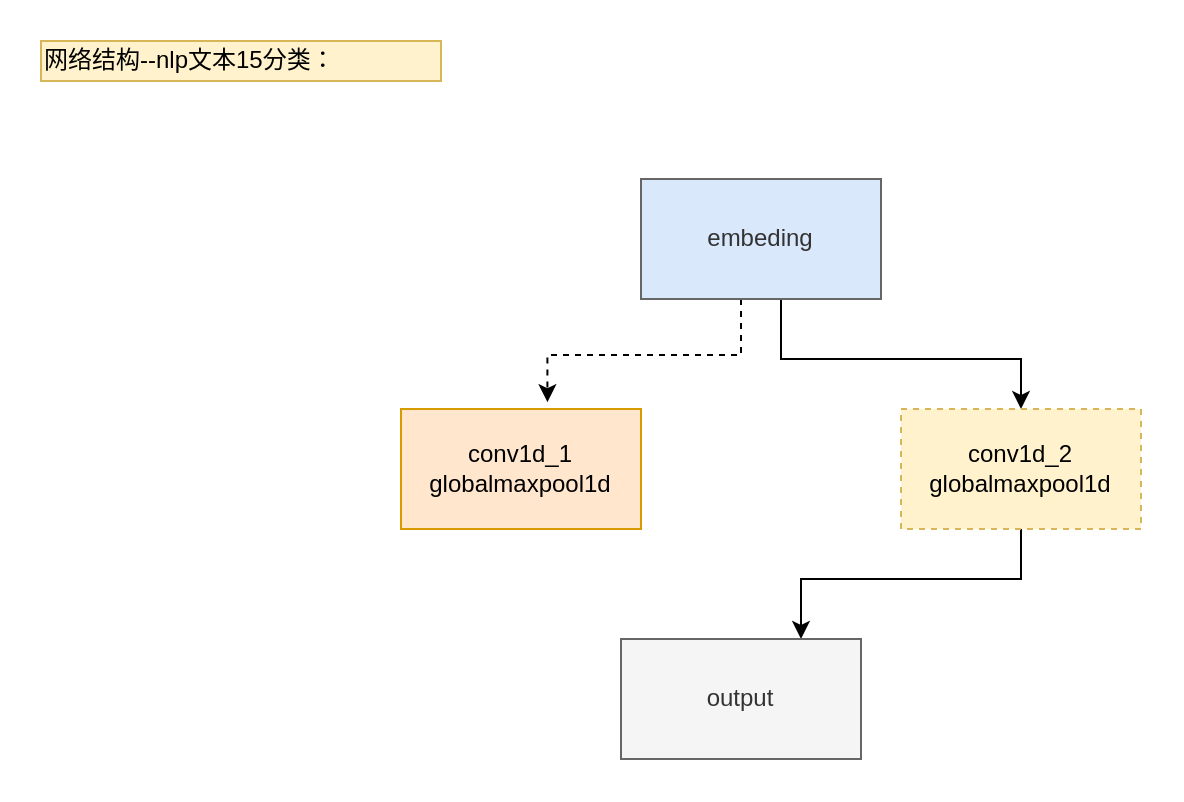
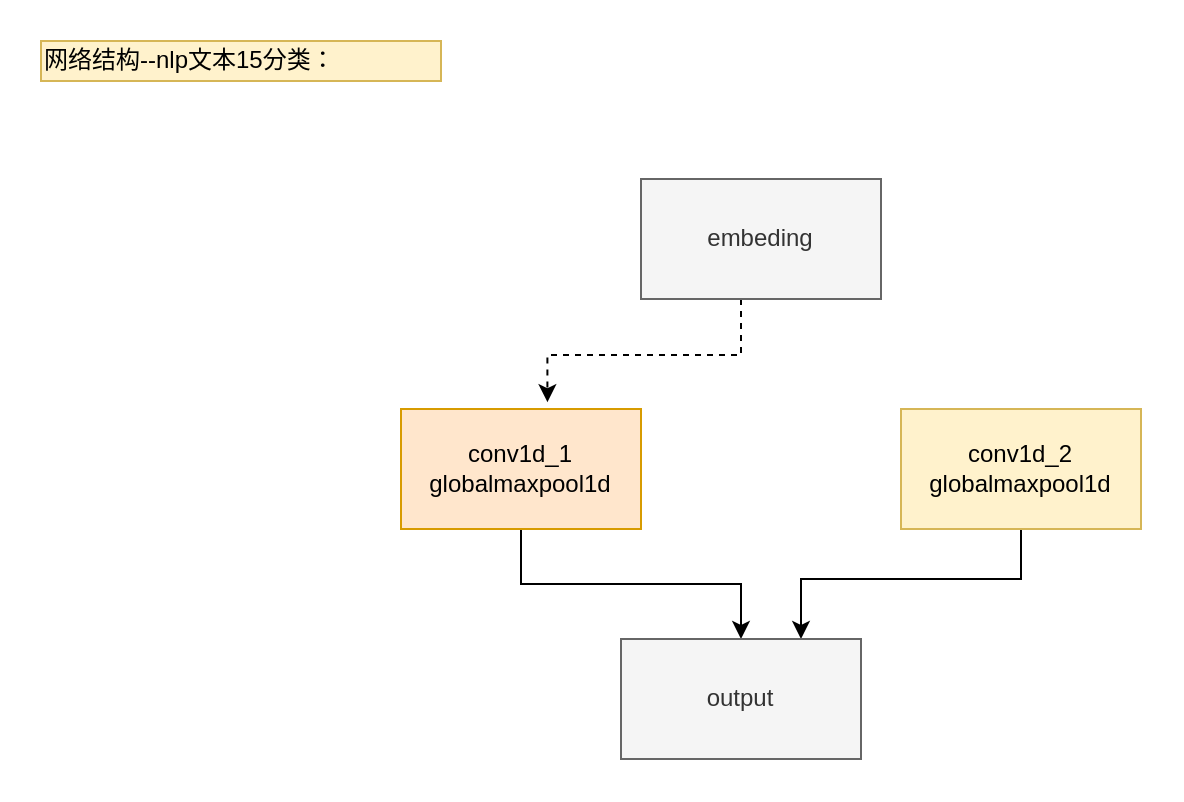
node "embeding": fillcolor #dae8fc -> #f5f5f5
edge "embeding" -> "conv1d_2 globalmaxpool1d": removed
node "conv1d_2 globalmaxpool1d": style dashed -> solid
edge "conv1d_1 globalmaxpool1d" -> "output": added
